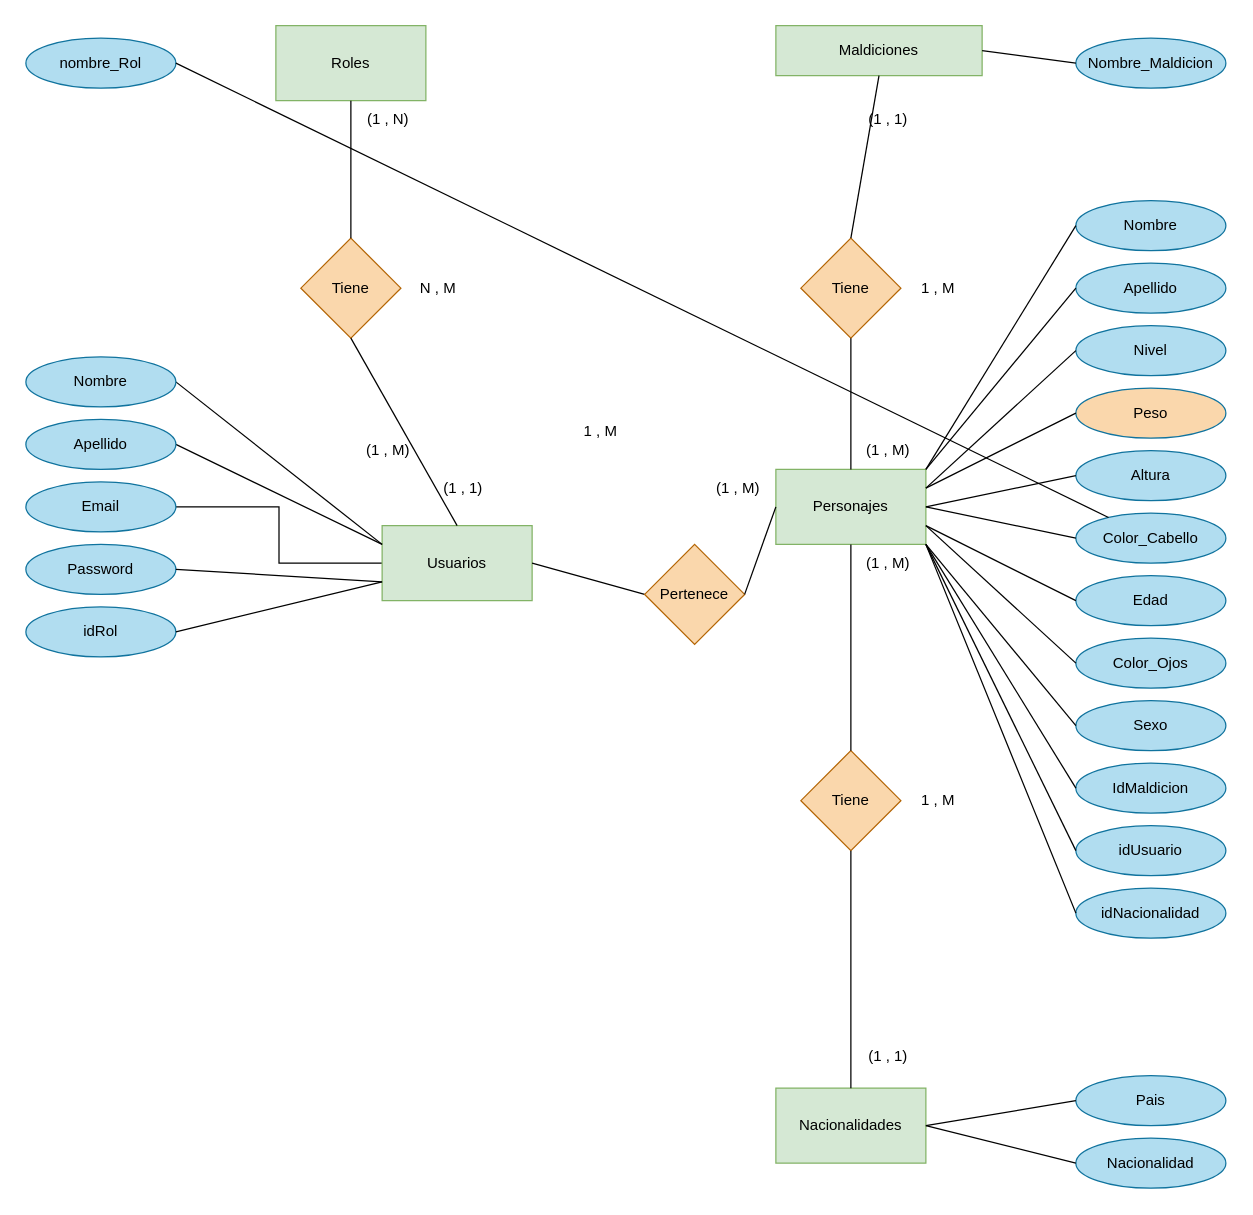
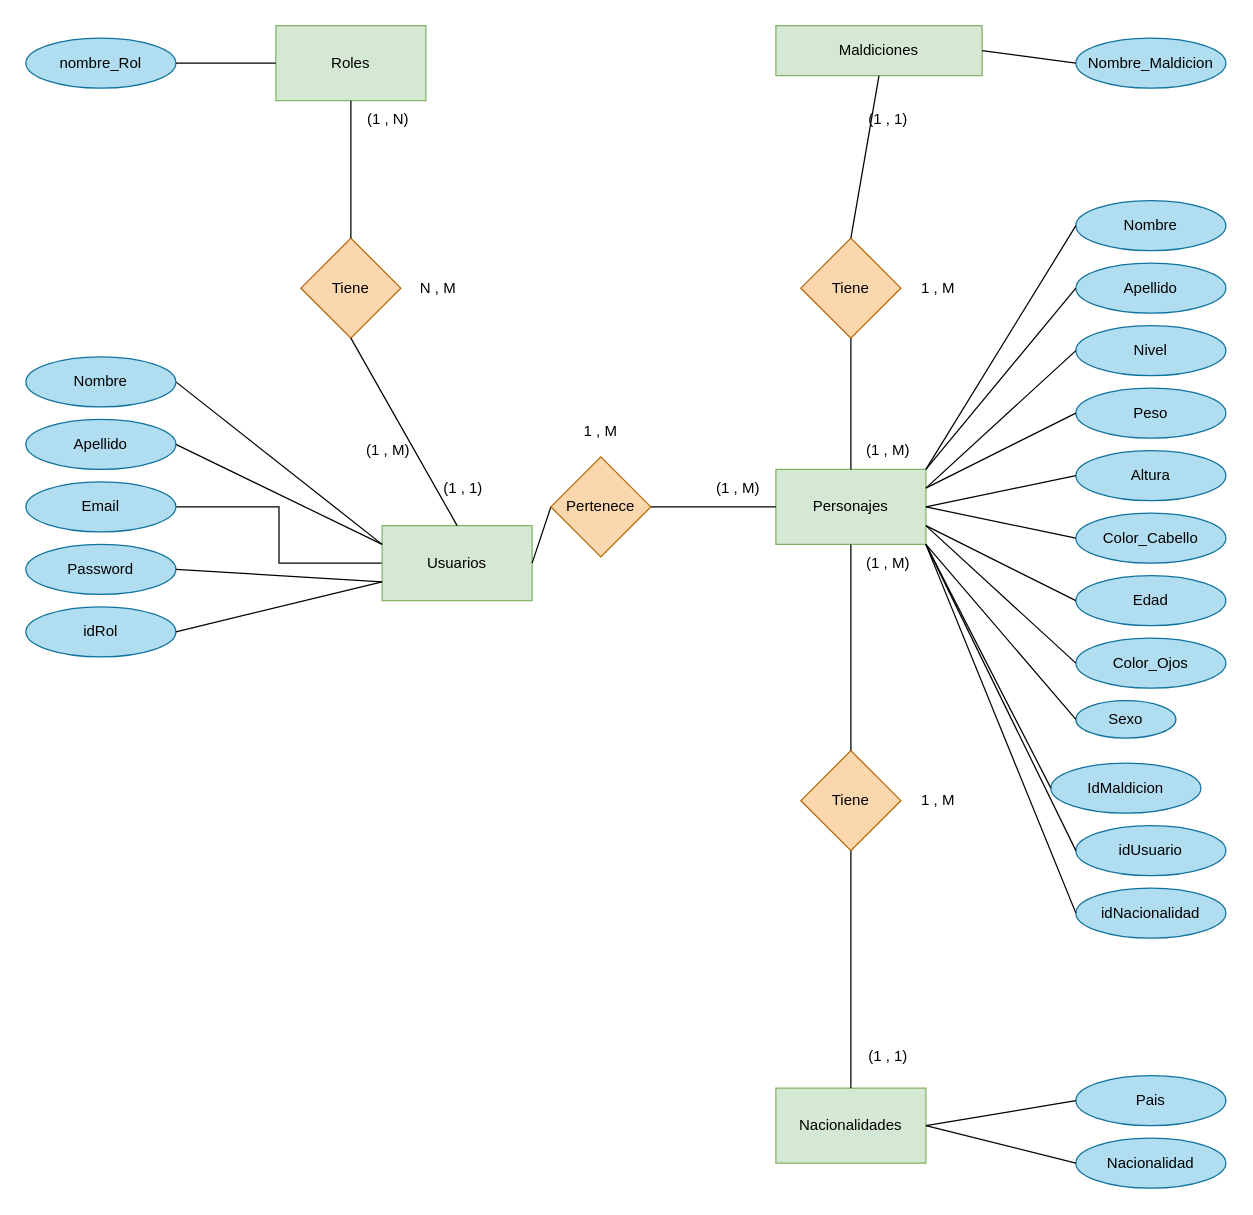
edge "nombre_Rol" -- "Color_Cabello": now "nombre_Rol" -- "Roles"
node "Peso": fillcolor #fad7ac -> #b1ddf0
node "Pertenece": moved (694, 594) -> (601, 507)
node "Sexo": size 150x50 -> 100x38
node "IdMaldicion": moved (1151, 788) -> (1126, 788)
